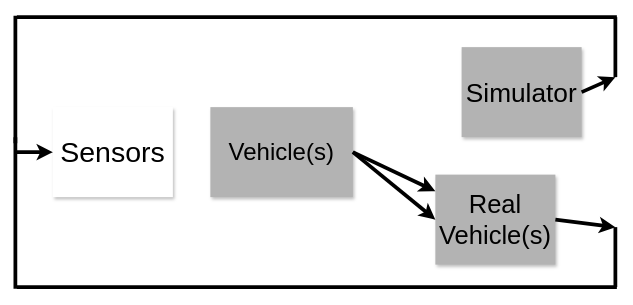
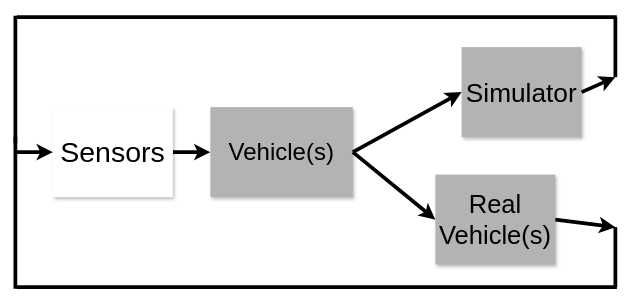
edge "Sensors" -> "Vehicle(s)": added
edge "Vehicle(s)" -> "Real Vehicle(s)": now "Vehicle(s)" -> "Simulator"
